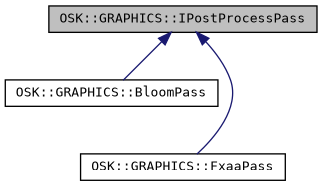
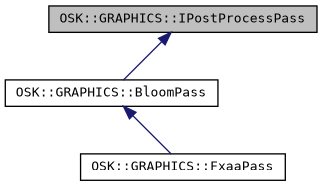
edge "OSK::GRAPHICS::FxaaPass" -> "OSK::GRAPHICS::IPostProcessPass": now "OSK::GRAPHICS::FxaaPass" -> "OSK::GRAPHICS::BloomPass"
